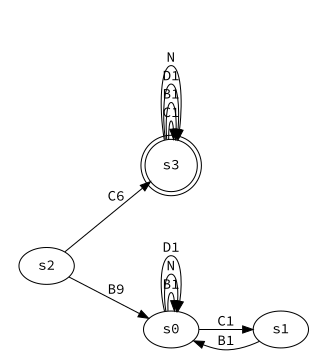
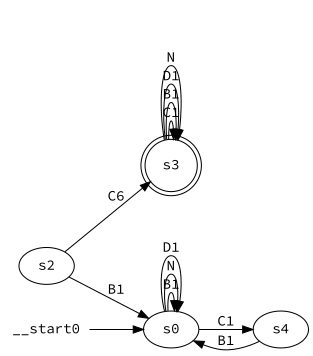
edge "s2" -> "s0": label "B9" -> "B1"
node "__start0": added
node "s1": label "s1" -> "s4"
